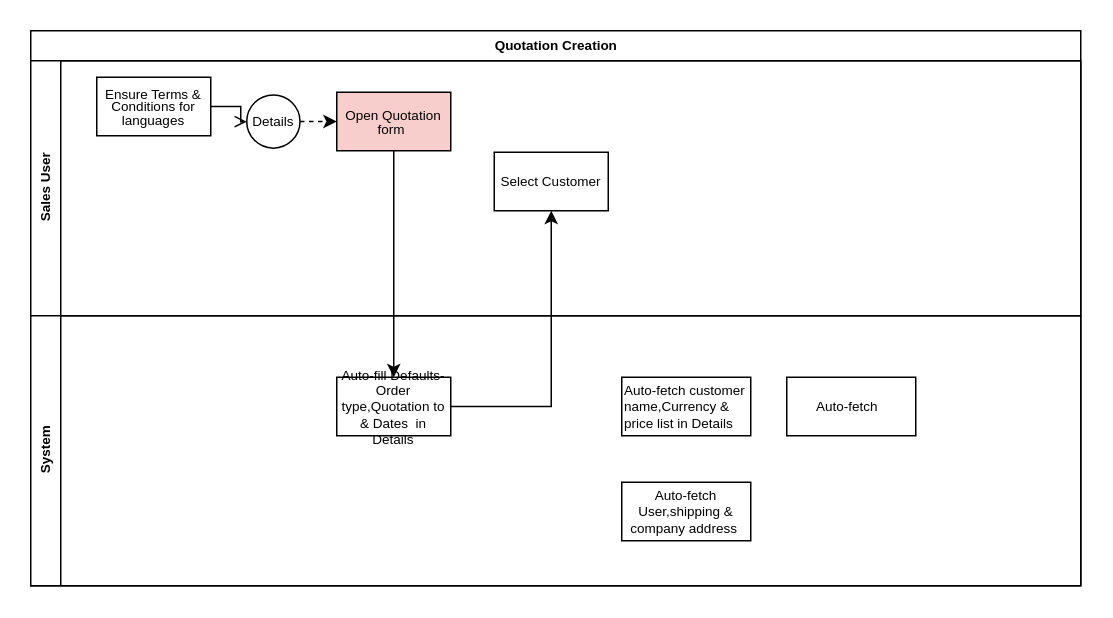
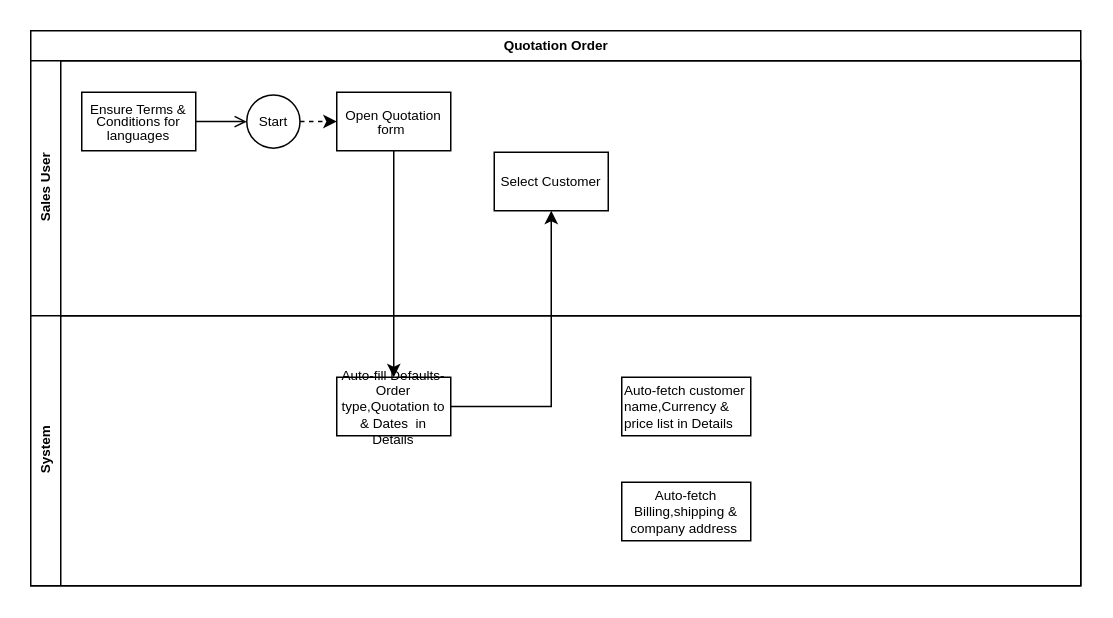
node "Quotation Creation": label "Quotation Creation" -> "Quotation Order"
node "Ensure Terms & Conditions for languages": moved (154, 107) -> (139, 122)
node "Details": label "Details" -> "Start"
node "Open Quotation form": fillcolor #f8cecc -> #ffffff
node "Auto-fetch": removed
node "Auto-fetch User,shipping & company address": label "Auto-fetch User,shipping & company address" -> "Auto-fetch Billing,shipping & company address"
